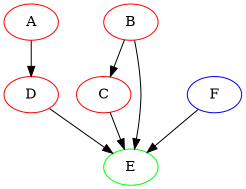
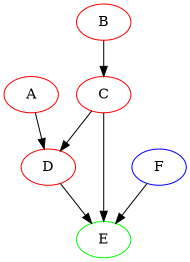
edge "B" -> "E": removed
edge "C" -> "D": added
